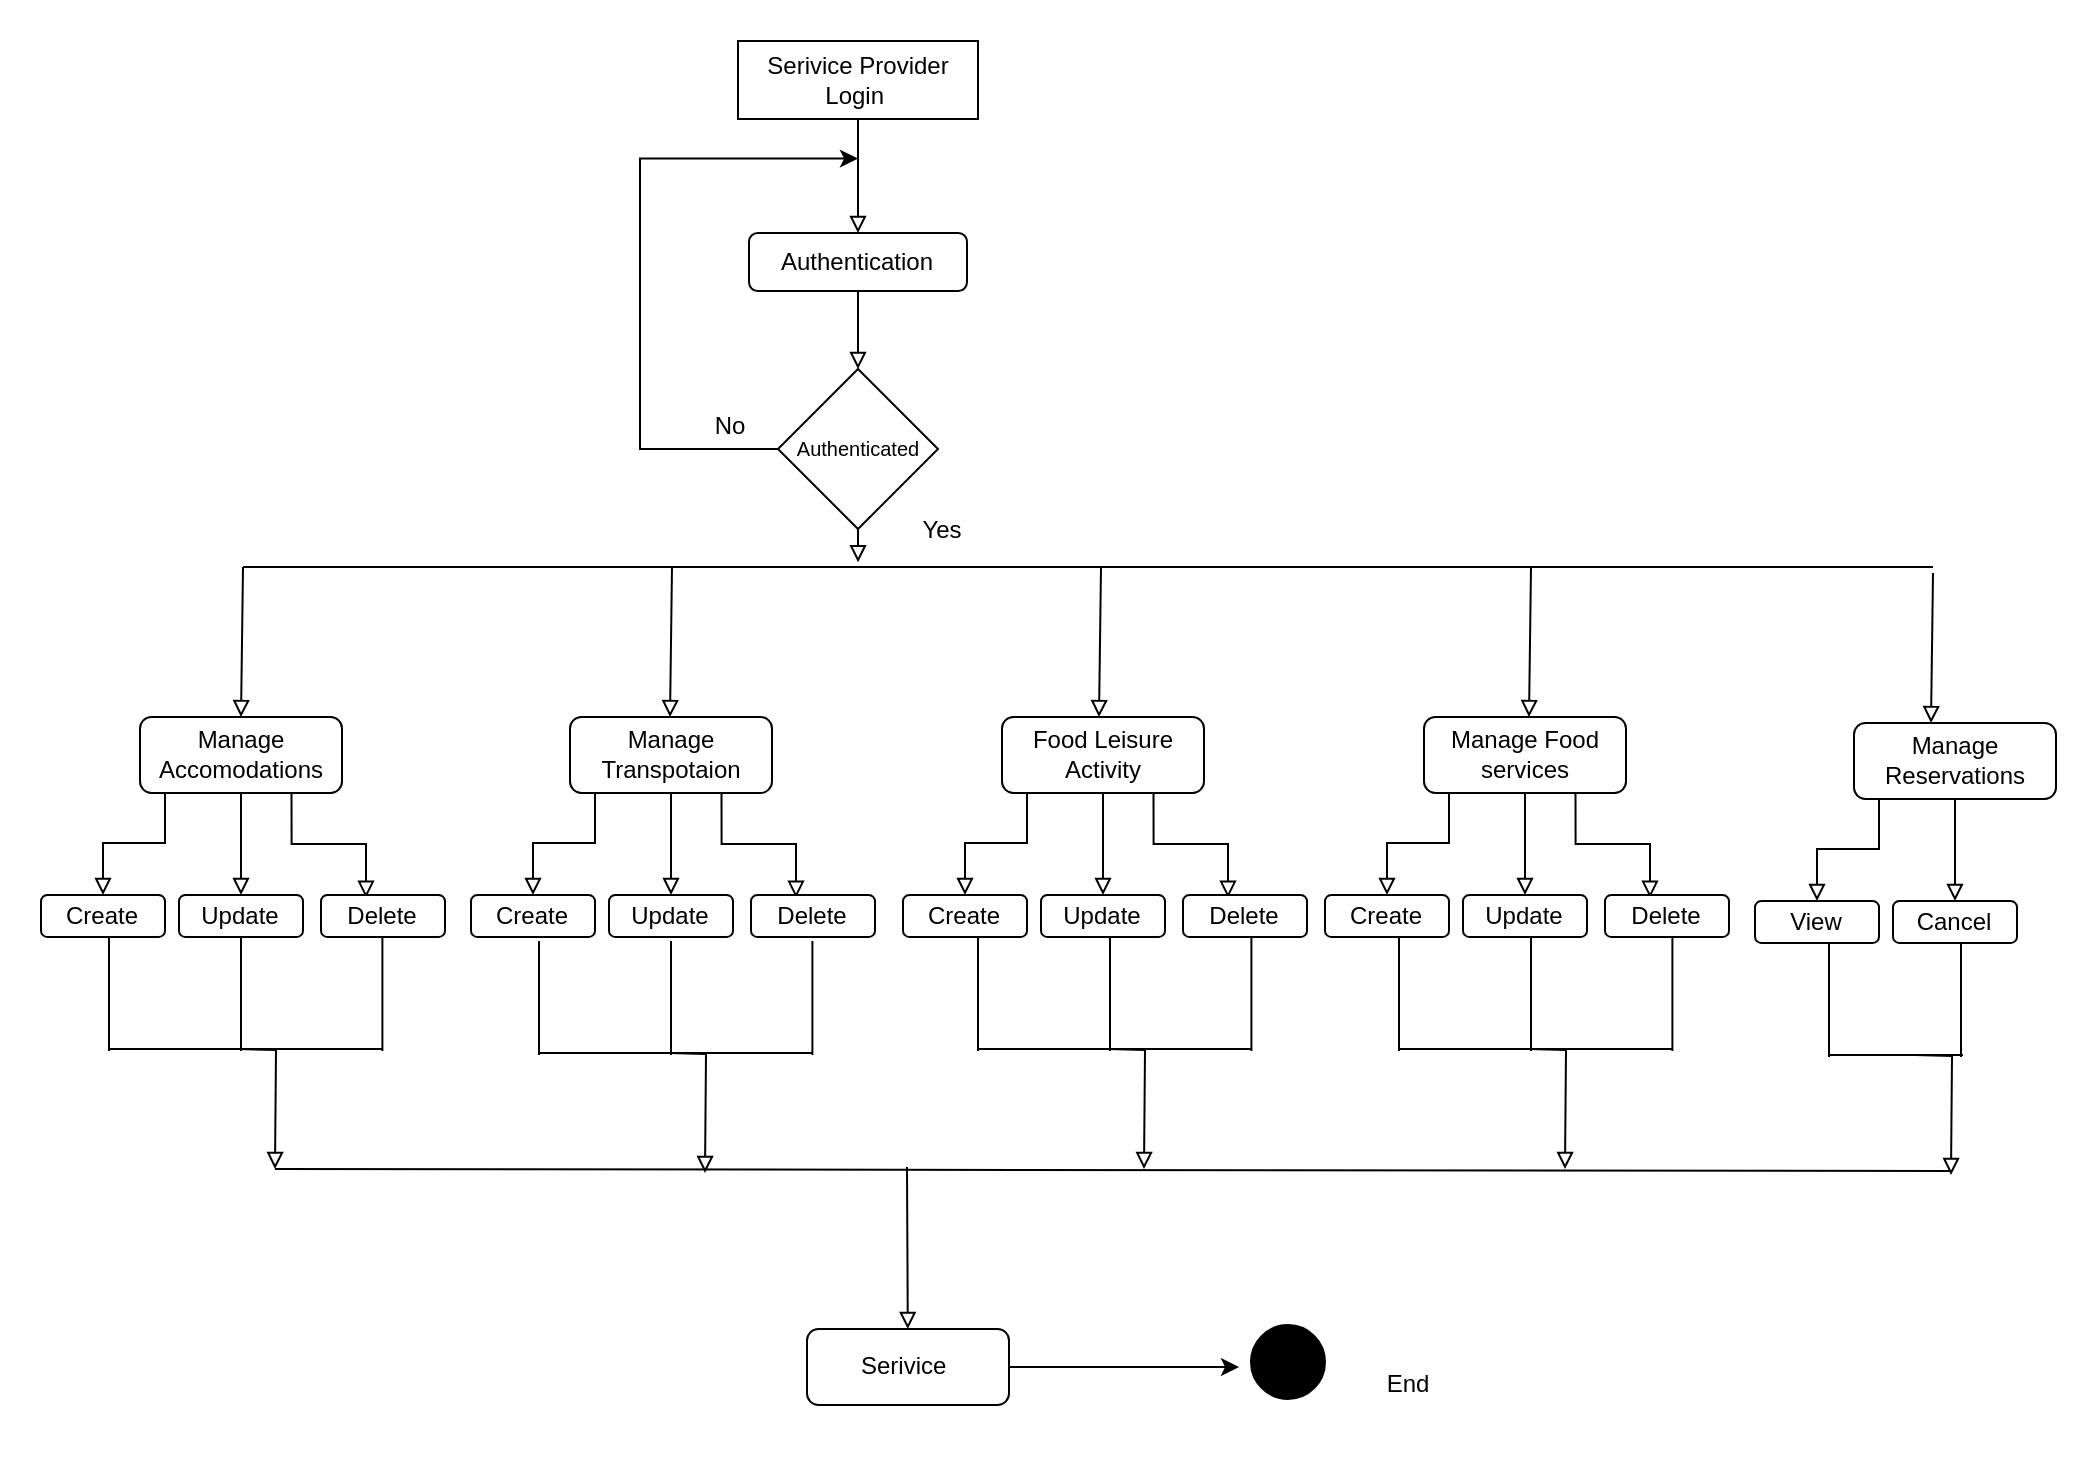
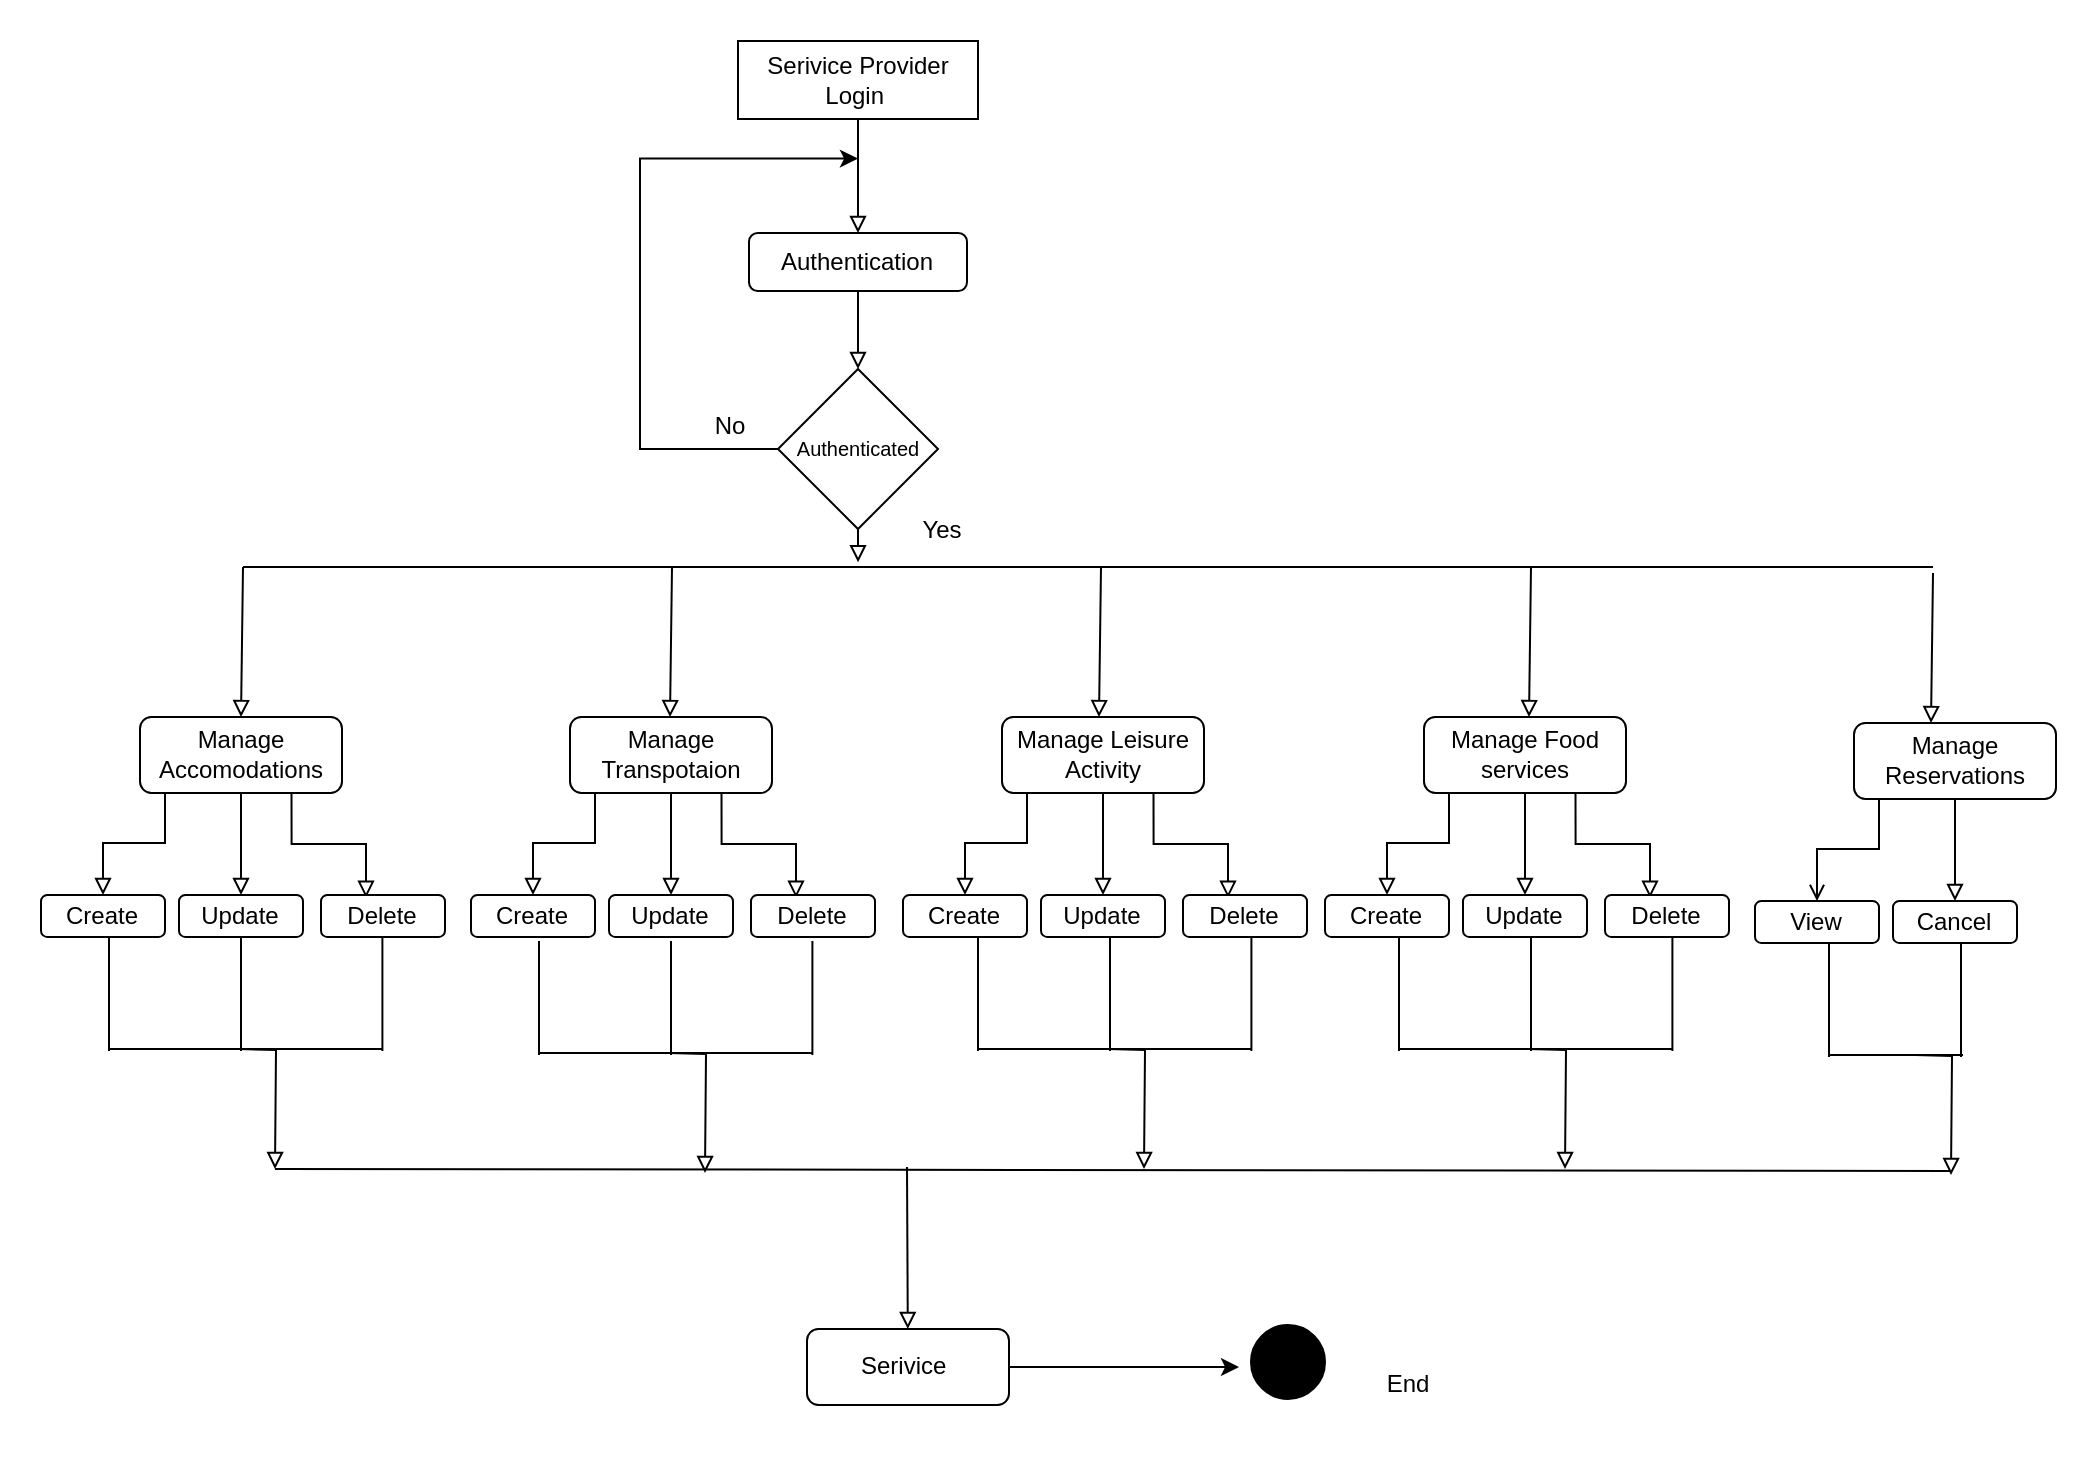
node "Food Leisure Activity": label "Food Leisure Activity" -> "Manage Leisure Activity"
edge "Manage Reservations" -> "View": arrowhead block -> open
